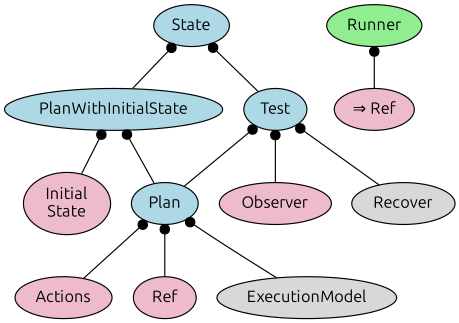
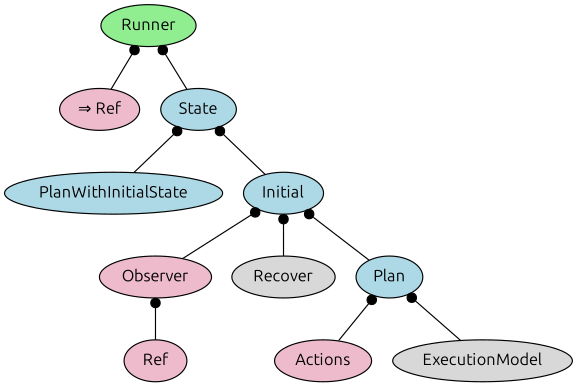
edge "State" -> "Runner": added
node "Test": label "Test" -> "Initial"
edge "Plan" -> "PlanWithInitialState": removed
node "Initial State": removed
edge "Ref" -> "Plan": now "Ref" -> "Observer"
